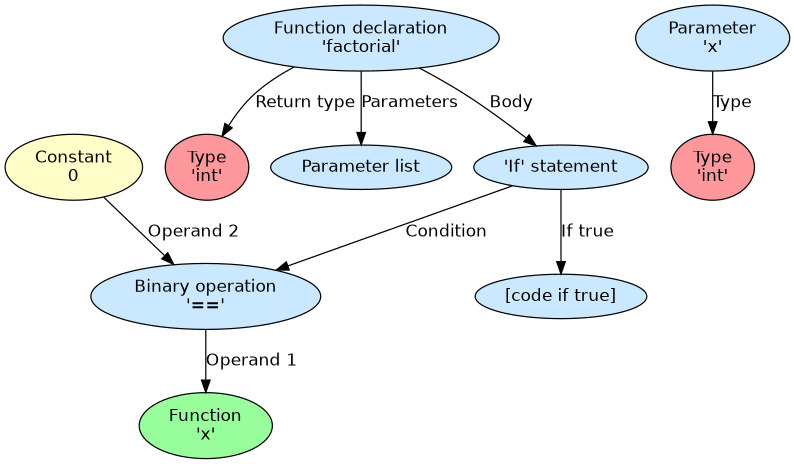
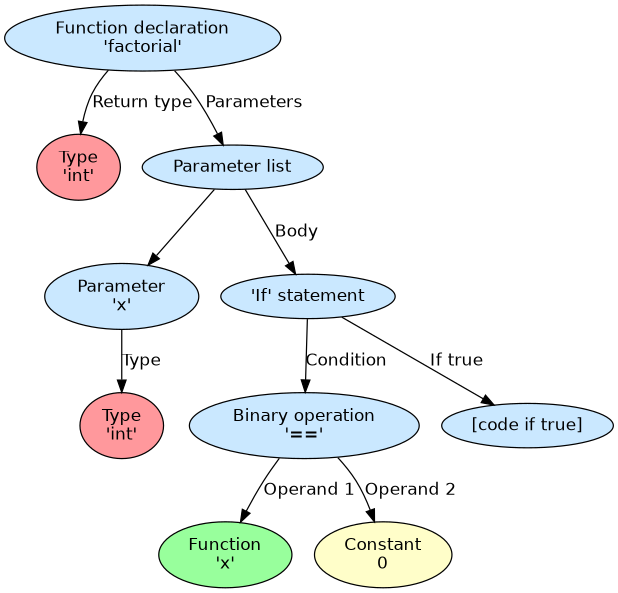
edge "Function declaration 'factorial'" -> "'If' statement": now "Parameter list" -> "'If' statement"
edge "Parameter list" -> "Parameter 'x'": added
edge "Constant 0" -> "Binary operation '=='": reversed
